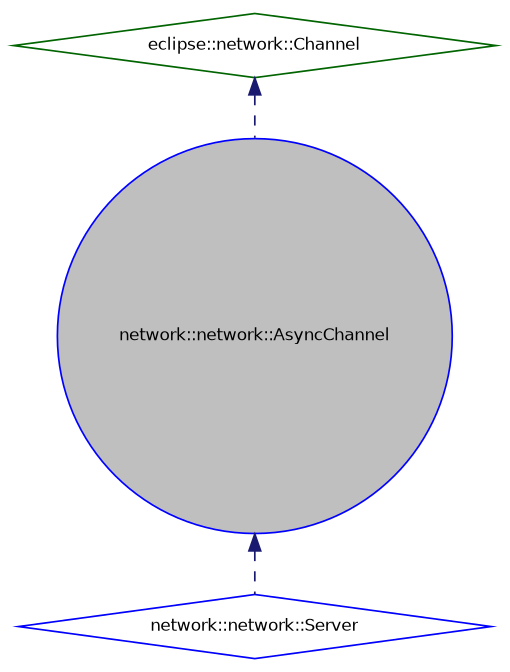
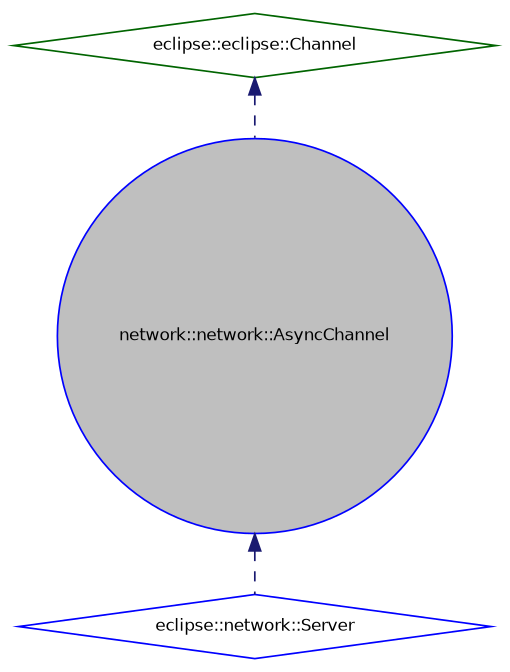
node "eclipse::network::Channel": label "eclipse::network::Channel" -> "eclipse::eclipse::Channel"
node "network::network::Server": label "network::network::Server" -> "eclipse::network::Server"
